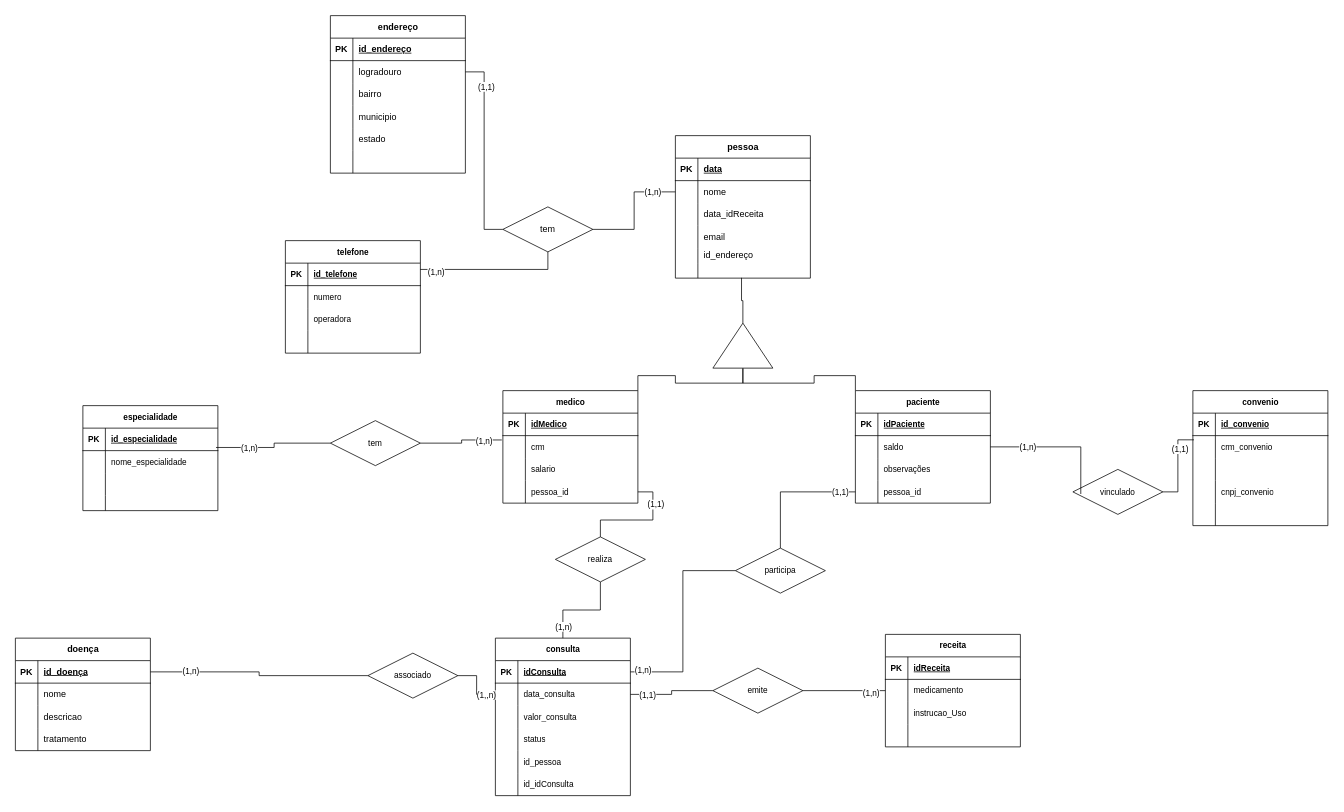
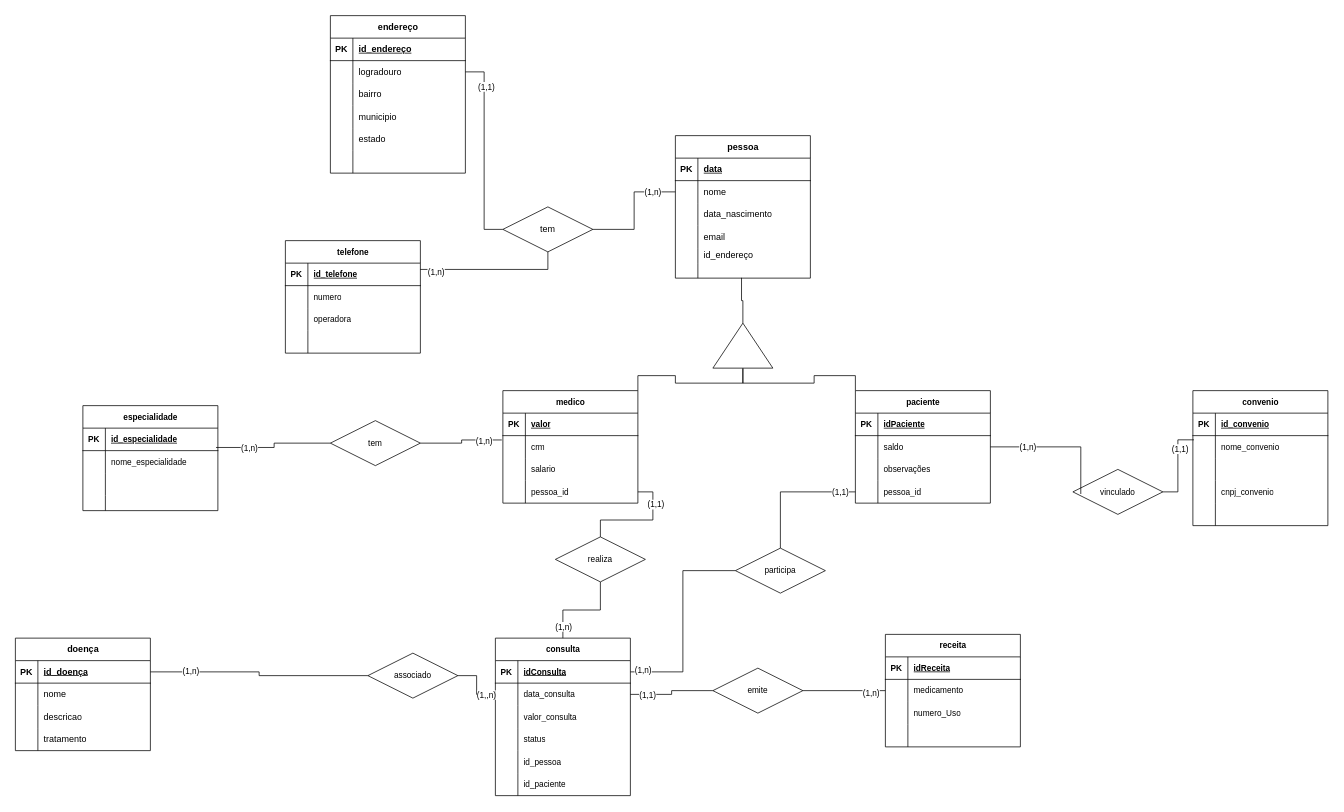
node "data_idReceita": label "data_idReceita" -> "data_nascimento"
node "idMedico": label "idMedico" -> "valor"
node "crm_convenio": label "crm_convenio" -> "nome_convenio"
node "instrucao_Uso": label "instrucao_Uso" -> "numero_Uso"
node "id_idConsulta": label "id_idConsulta" -> "id_paciente"
